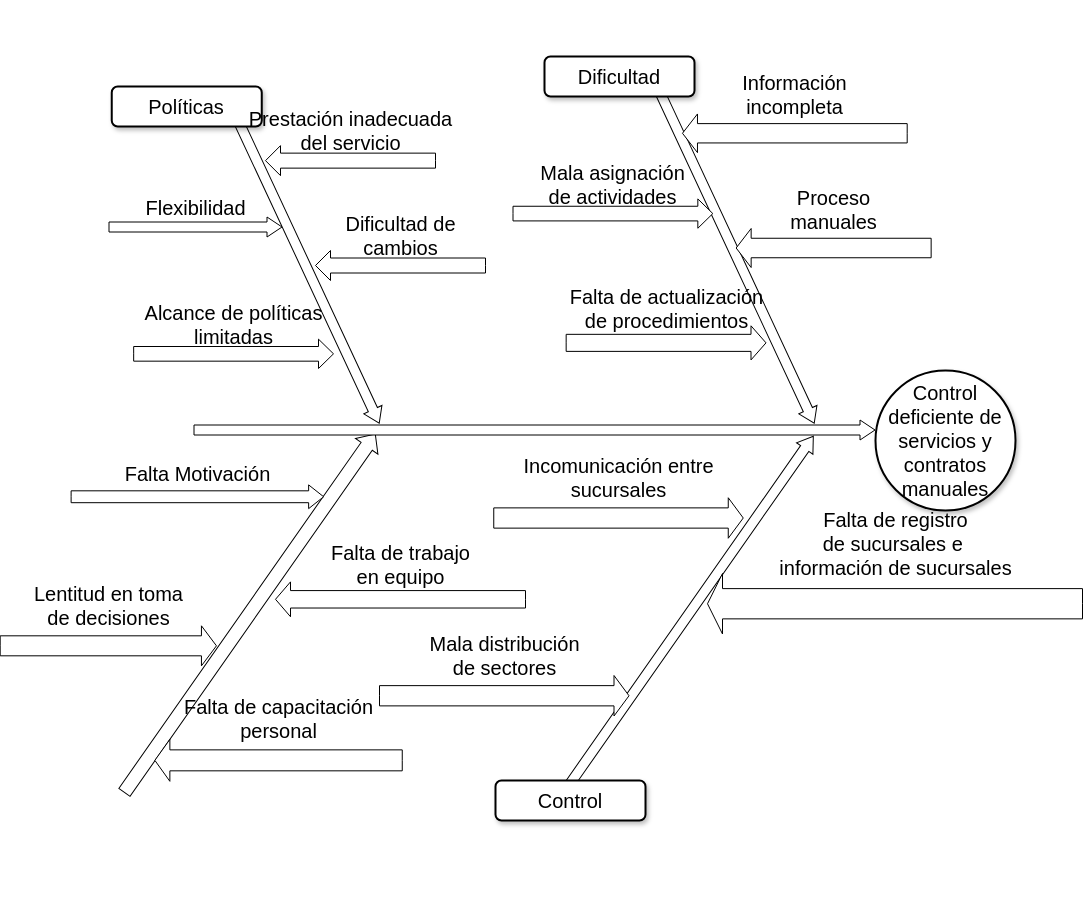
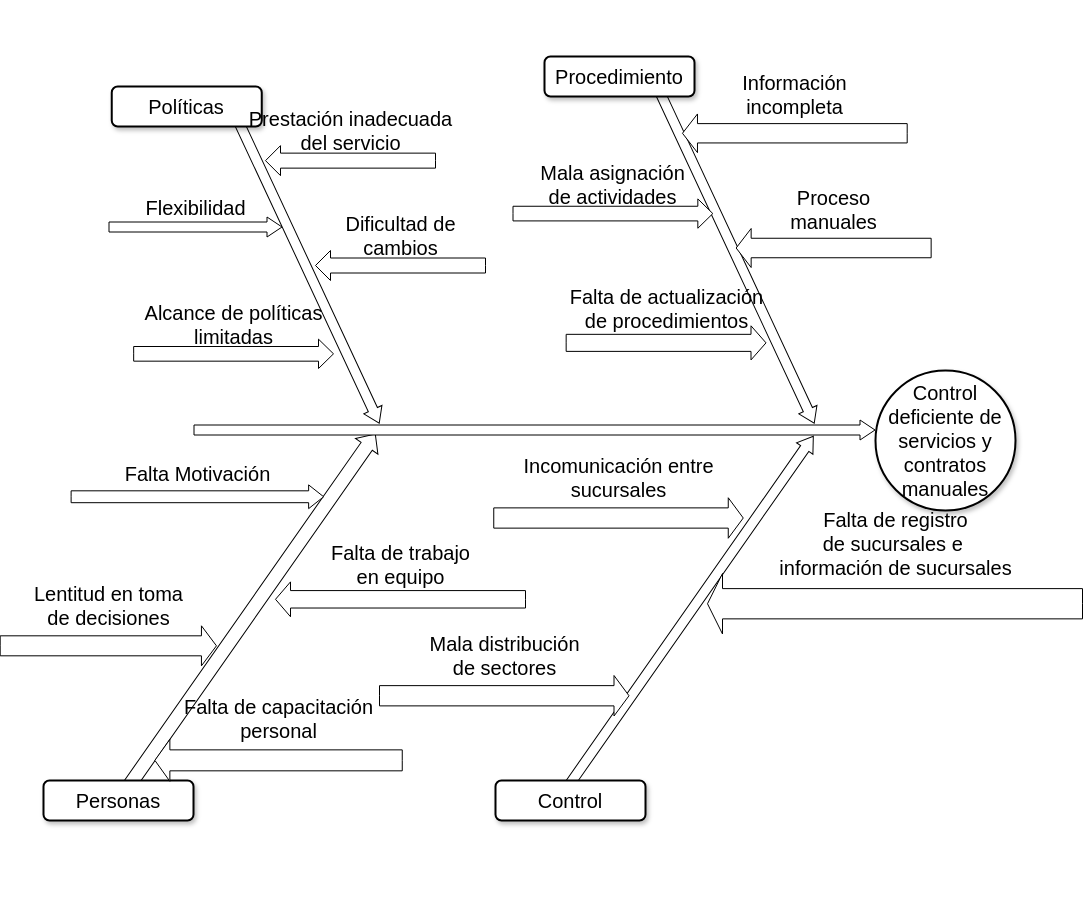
node "Dificultad": label "Dificultad" -> "Procedimiento"
node "Personas": added
